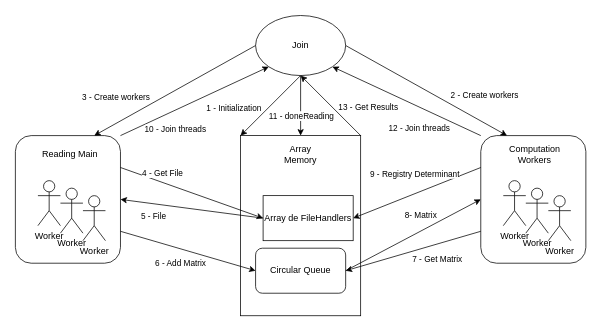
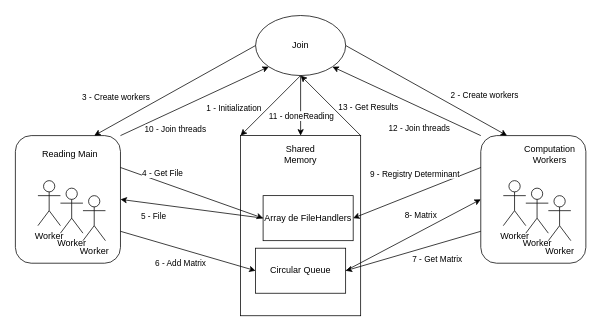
node "Array Memory": label "Array Memory" -> "Shared Memory"
node "Computation Workers": moved (534, 154) -> (549, 154)
node "Circular Queue": shape rounded rectangle -> rectangle
